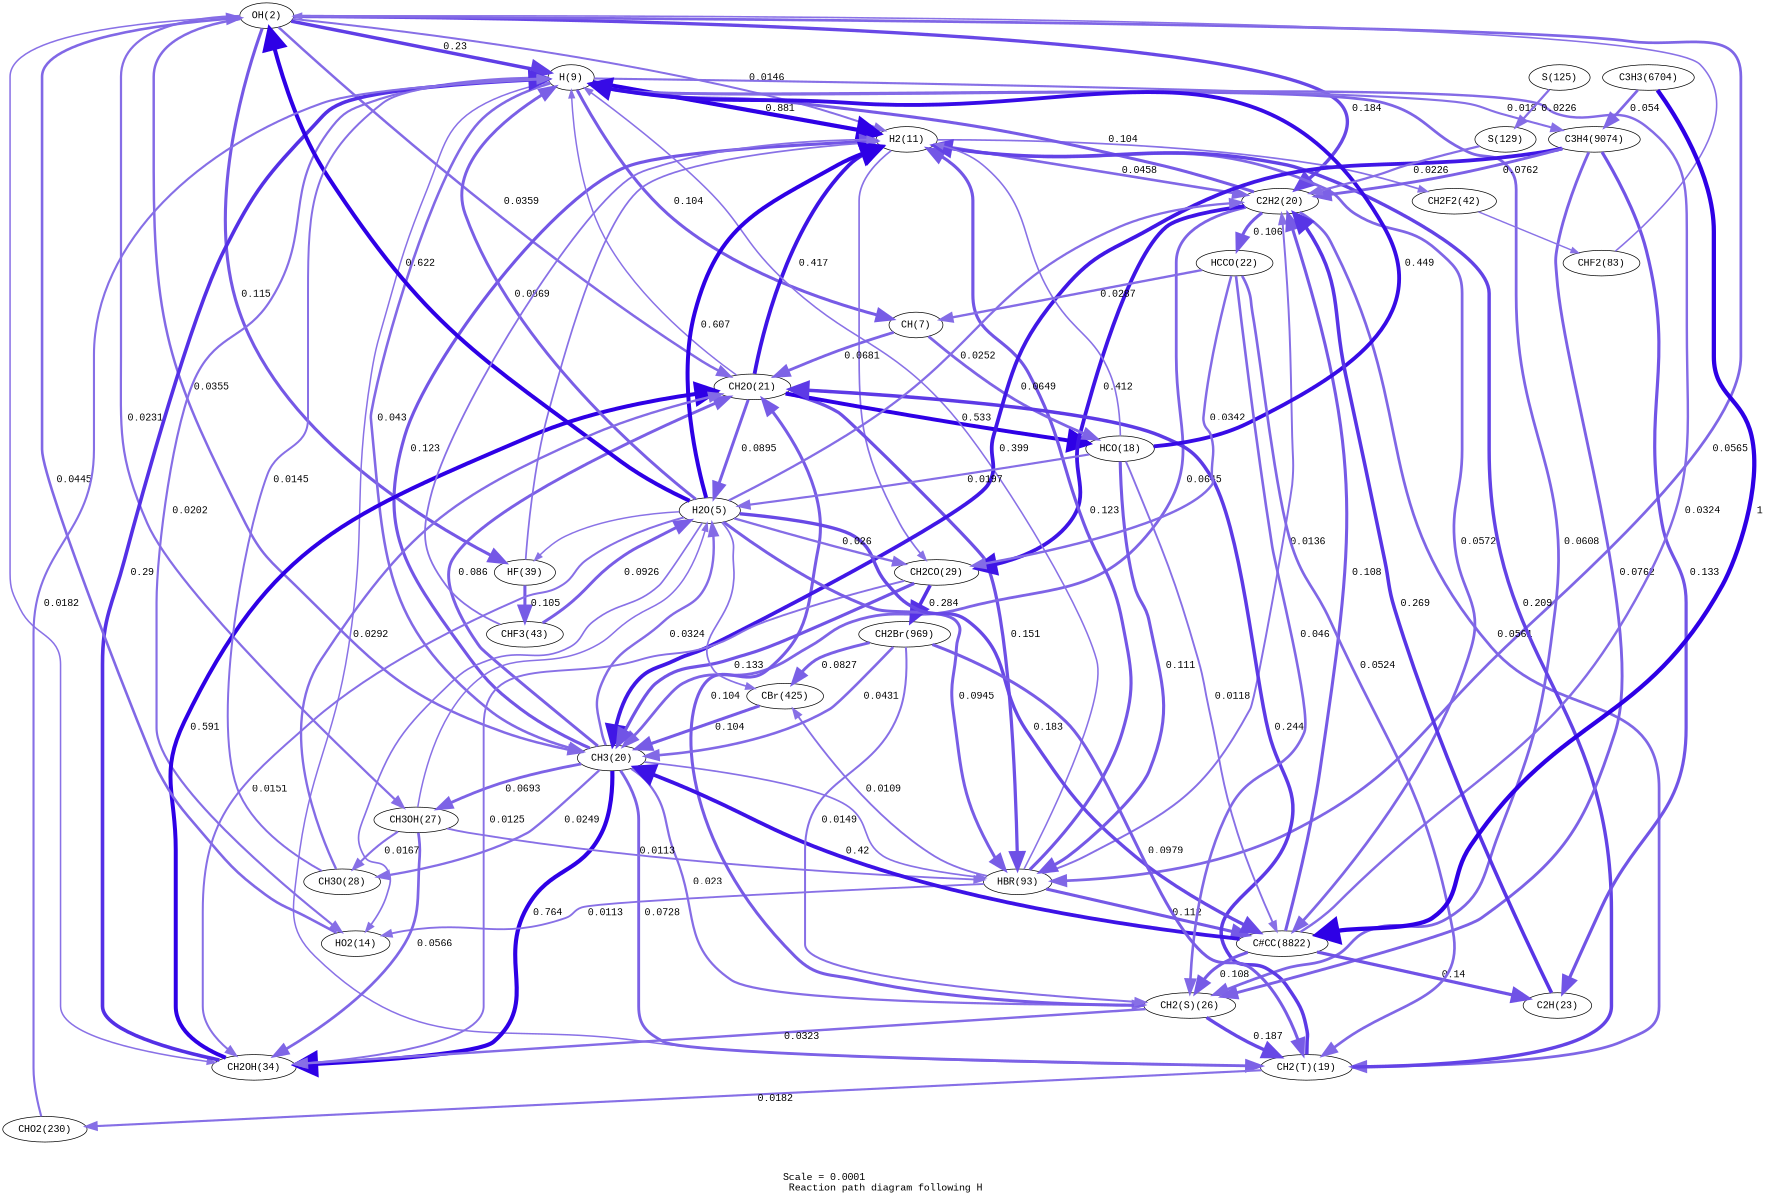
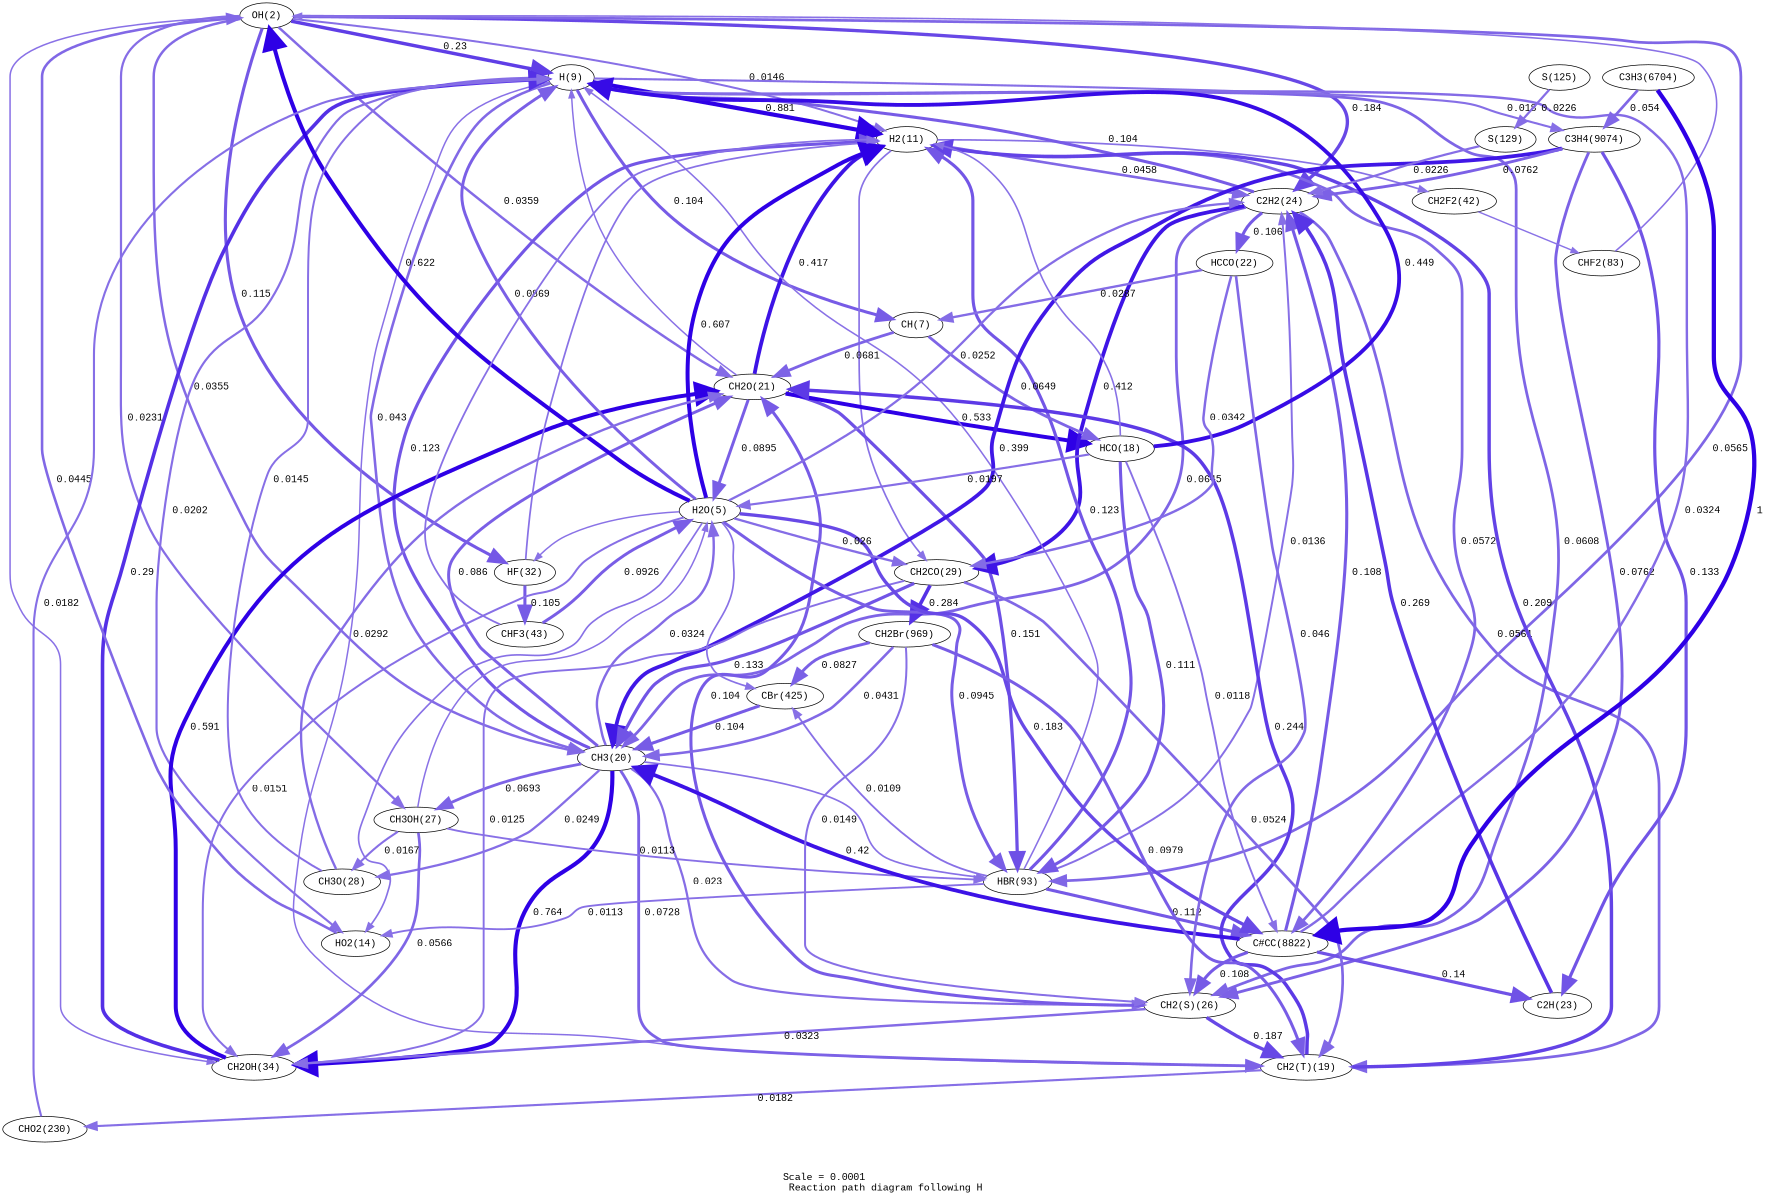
node "C2H2(20)": label "C2H2(20)" -> "C2H2(24)"
node "HF(39)": label "HF(39)" -> "HF(32)"
edge "HCCO(22)" -> "CH2(T)(19)": now "CH2CO(29)" -> "CH2(T)(19)"
